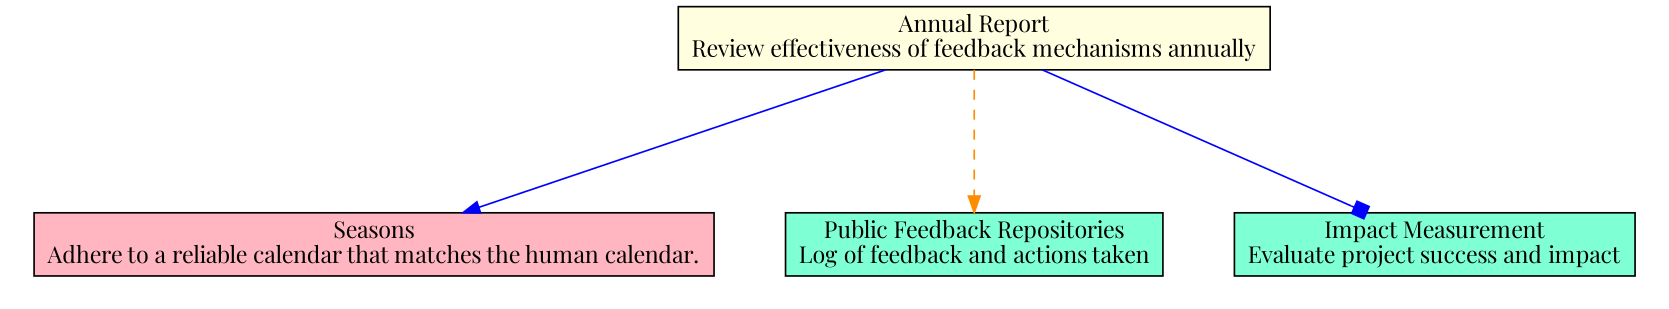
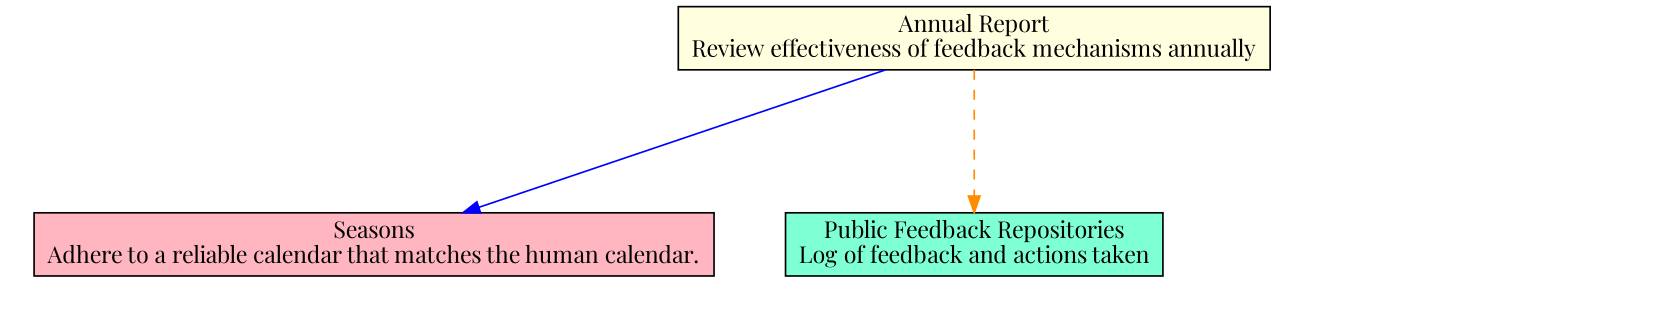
node "Impact Measurement Evaluate project success and impact": removed
